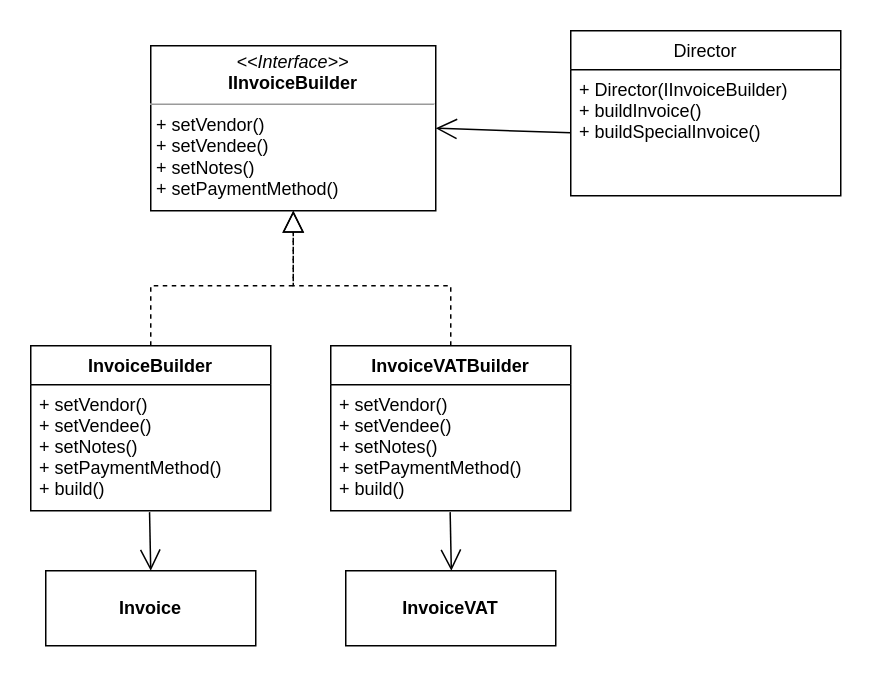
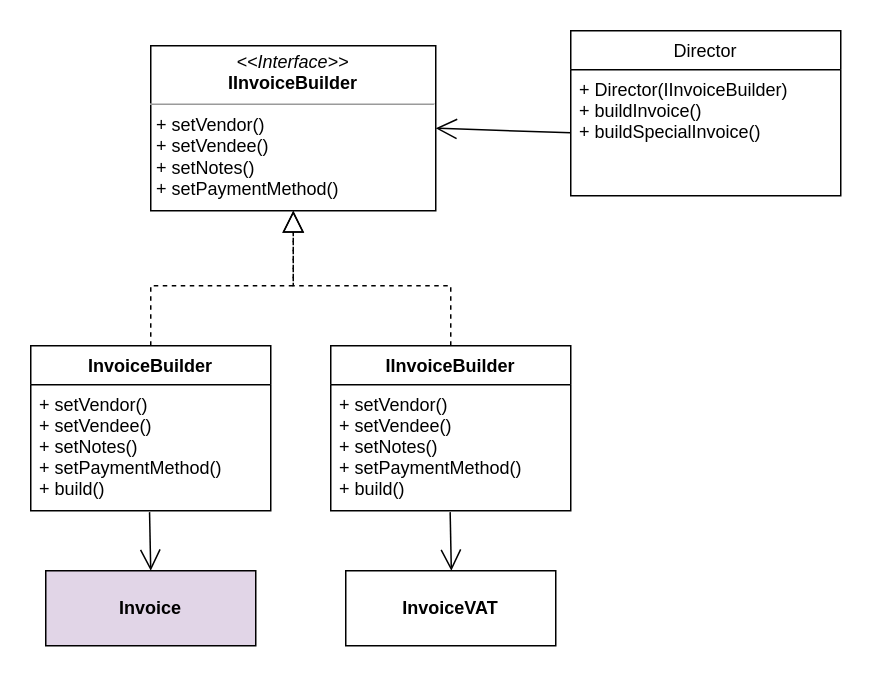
node "InvoiceVATBuilder": label "InvoiceVATBuilder" -> "IInvoiceBuilder"
node "Invoice": fillcolor #ffffff -> #e1d5e7
